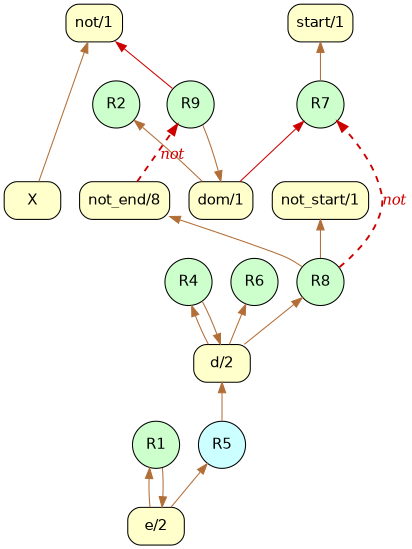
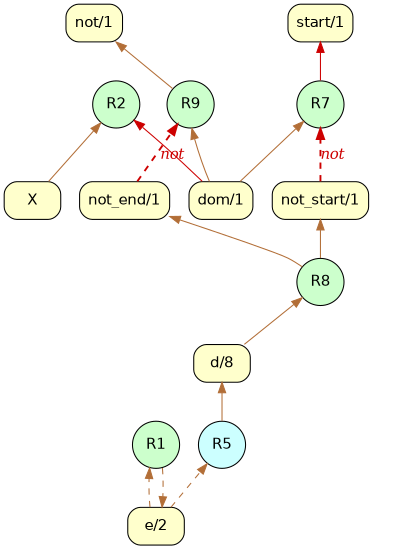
edge "R7" -> "start/1": color #b26e37 -> red3
edge "R9" -> "not/1": color red3 -> #b26e37
edge "X" -> "not/1": now "X" -> "R2"
edge "R9" -> "dom/1": reversed
edge "dom/1" -> "R2": color #b26e37 -> red3
edge "dom/1" -> "R7": color red3 -> #b26e37
node "not_end/8": label "not_end/8" -> "not_end/1"
edge "R8" -> "R7": now "not_start/1" -> "R7"
node "R4": removed
node "R6": removed
node "d/2": label "d/2" -> "d/8"
edge "R1" -> "e/2": style solid -> dashed
edge "e/2" -> "R5": style solid -> dashed
edge "e/2" -> "R1": style solid -> dashed
